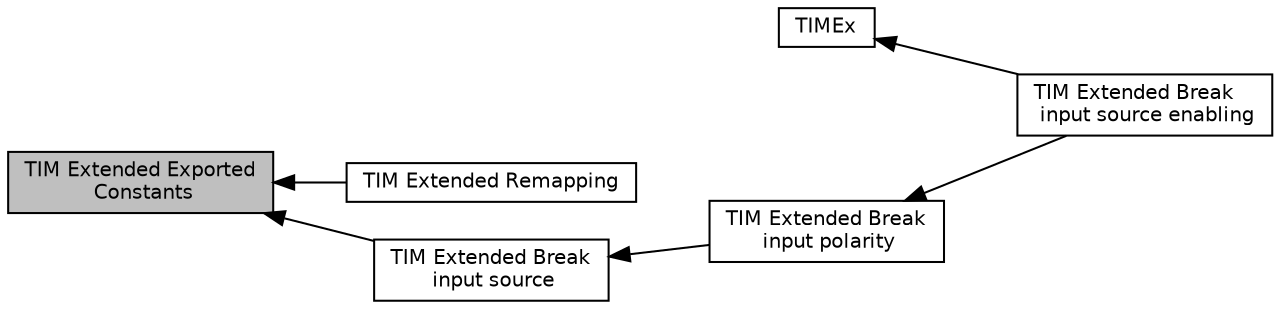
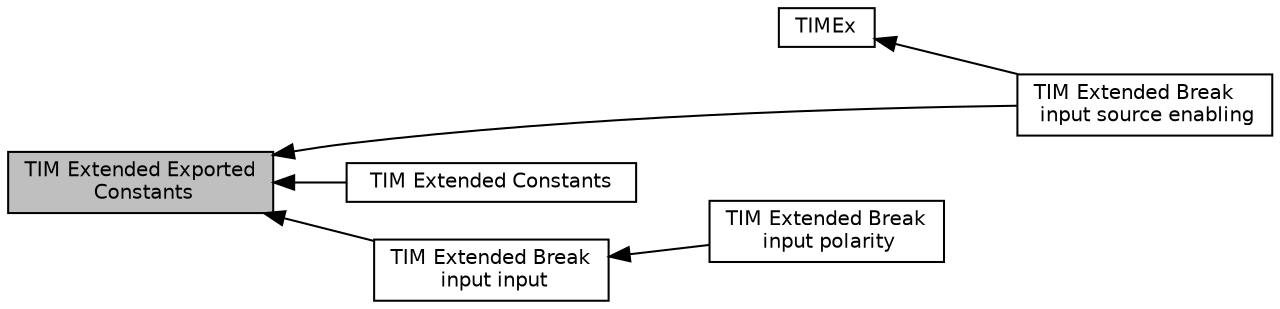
edge "TIM Extended Break input source enabling" -> "TIM Extended Break input polarity": now "TIM Extended Break input source enabling" -> "TIM Extended Exported Constants"
node "TIM Extended Remapping": label "TIM Extended Remapping" -> "TIM Extended Constants"
node "TIM Extended Break input source": label "TIM Extended Break input source" -> "TIM Extended Break input input"
